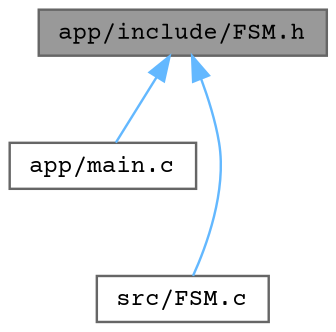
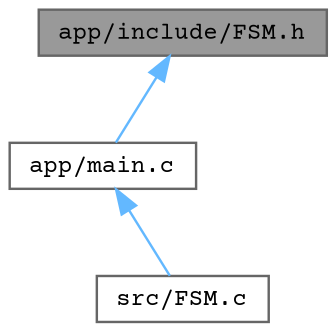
edge "src/FSM.c" -> "app/include/FSM.h": now "src/FSM.c" -> "app/main.c"
